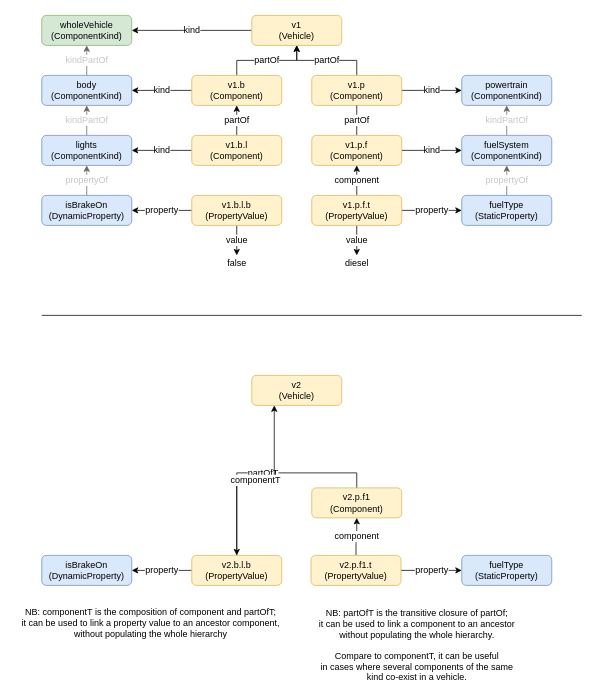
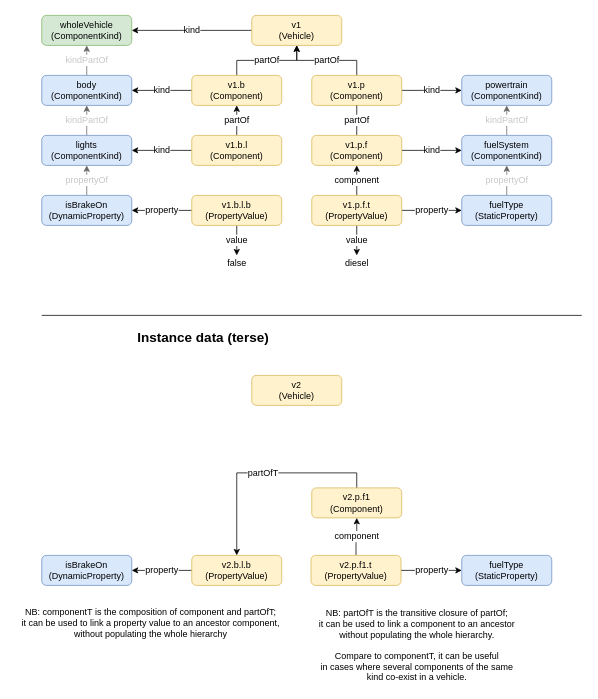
node "Instance data (terse)": added
edge "v2.b.l.b (PropertyValue)" -> "v2 (Vehicle)": removed, label "componentT"
